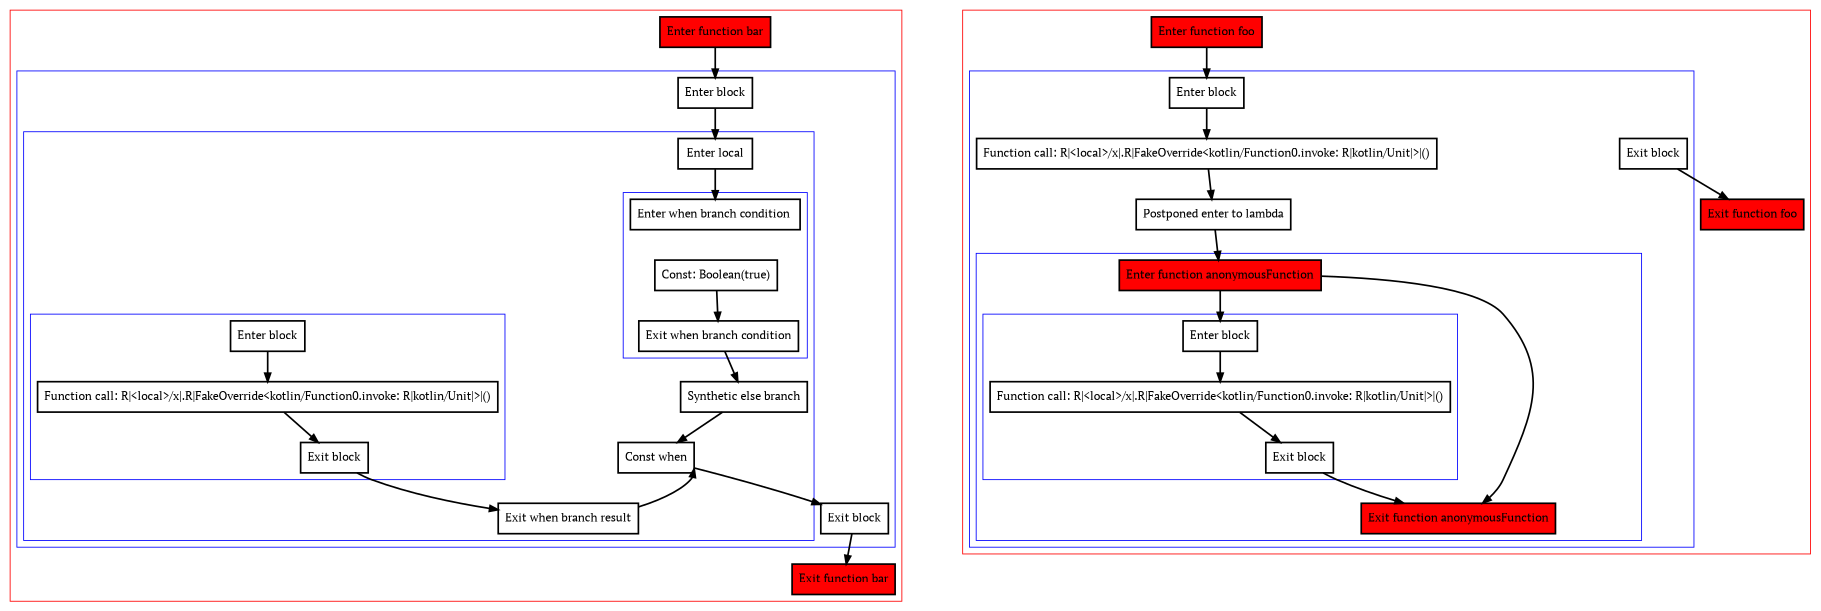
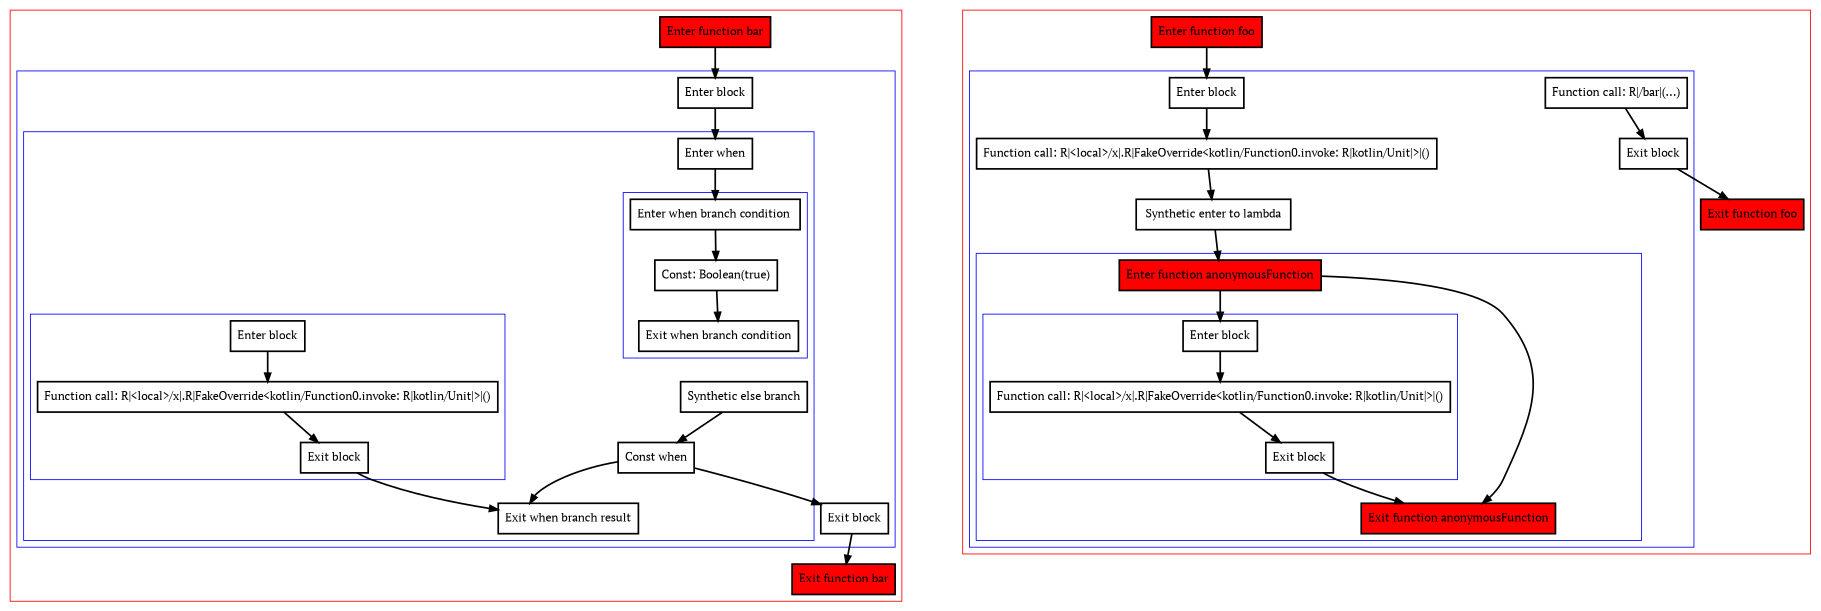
node "Function call: R|/bar|(...)": added
node "Enter local": label "Enter local" -> "Enter when"
node "Postponed enter to lambda": label "Postponed enter to lambda" -> "Synthetic enter to lambda"
edge "Enter when branch condition" -> "Const: Boolean(true)": added
edge "Exit when branch condition" -> "Synthetic else branch": removed
edge "Exit when branch result" -> "Const when": reversed
